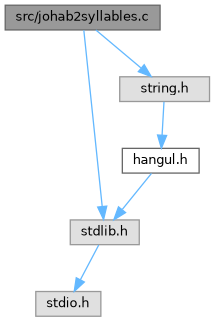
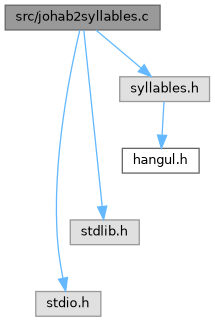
node "string.h": label "string.h" -> "syllables.h"
edge "hangul.h" -> "stdlib.h": removed
edge "stdlib.h" -> "stdio.h": now "src/johab2syllables.c" -> "stdio.h"
